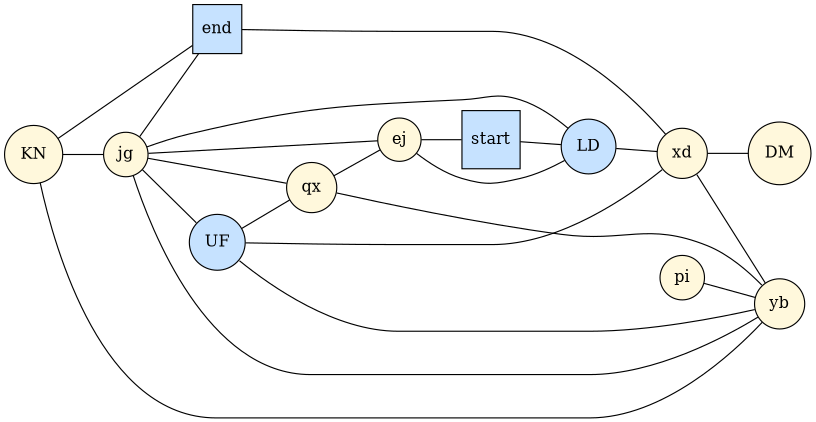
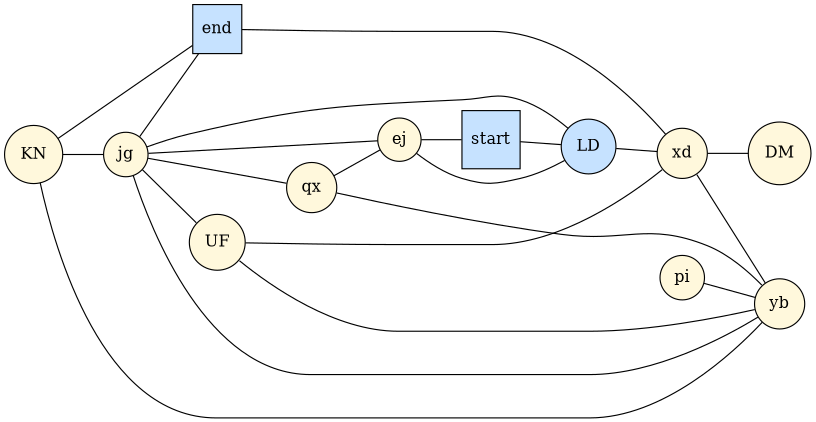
edge "qx" -- "UF": removed
node "UF": fillcolor SlateGray1 -> cornsilk
